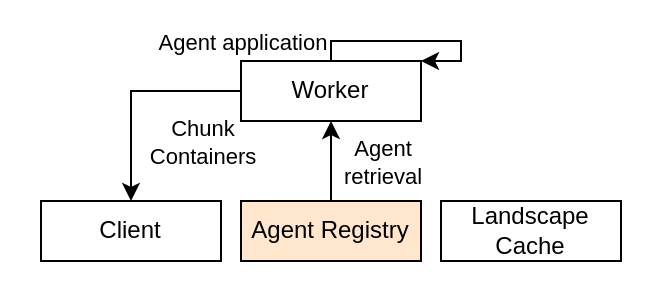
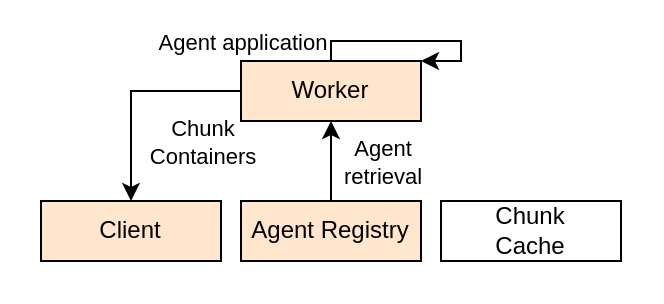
node "Worker": fillcolor #ffffff -> #ffe6cc
node "Client": fillcolor #ffffff -> #ffe6cc
node "Landscape Cache": label "Landscape Cache" -> "Chunk Cache"
